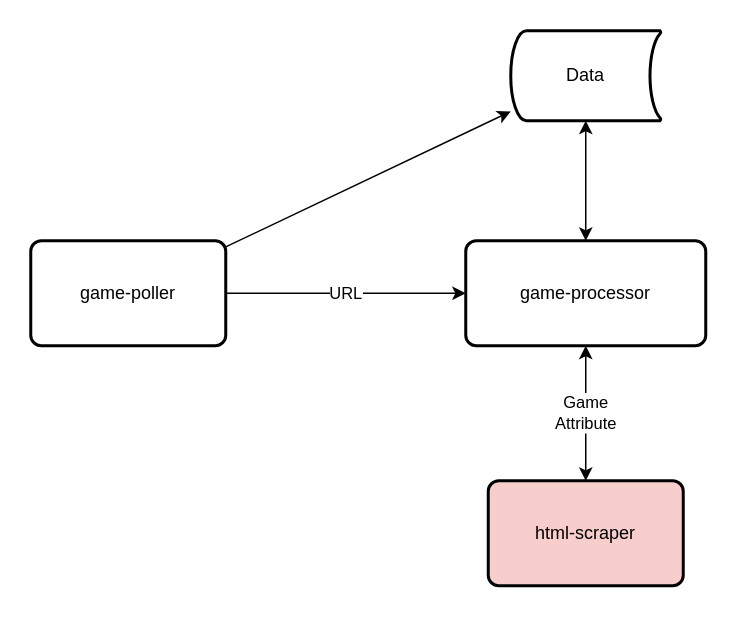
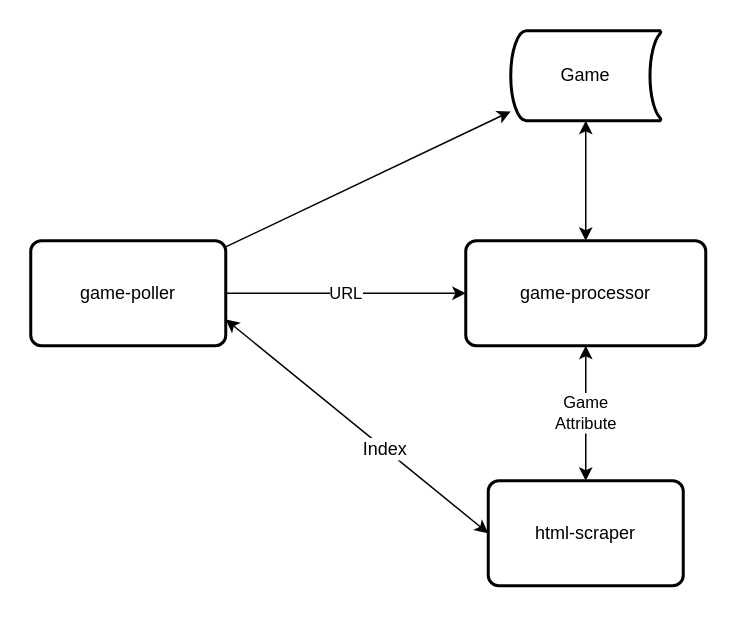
node "Data": label "Data" -> "Game"
edge "game-poller" -- "html-scraper": added, label "Index"
node "html-scraper": fillcolor #f8cecc -> #ffffff
